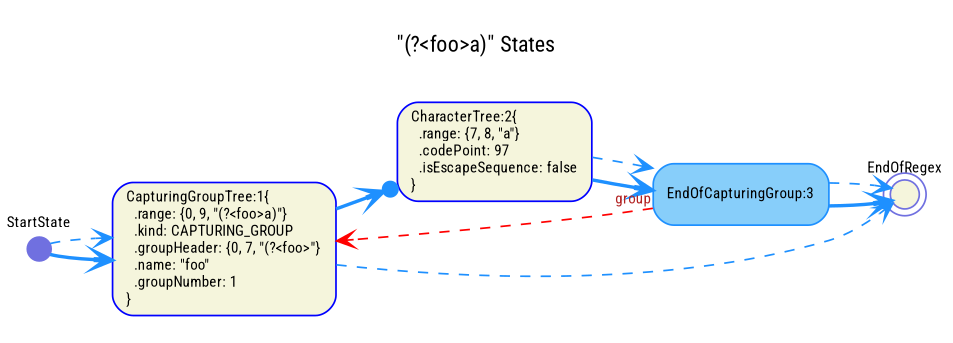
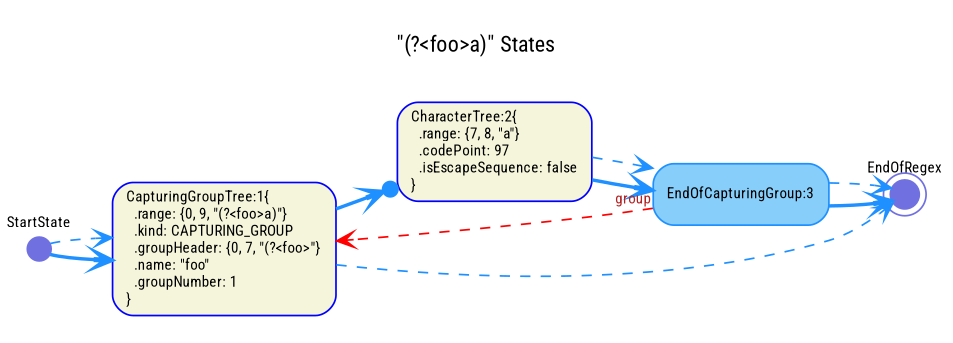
node "EndOfRegex": fillcolor Beige -> #7070e0
